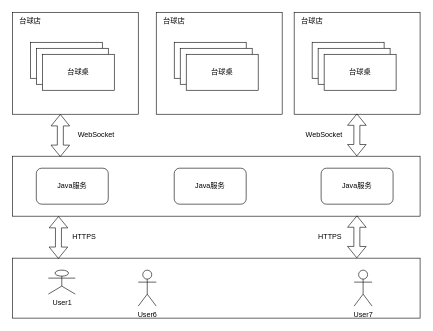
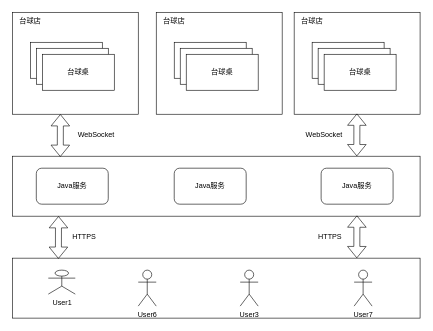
node "User3": added
